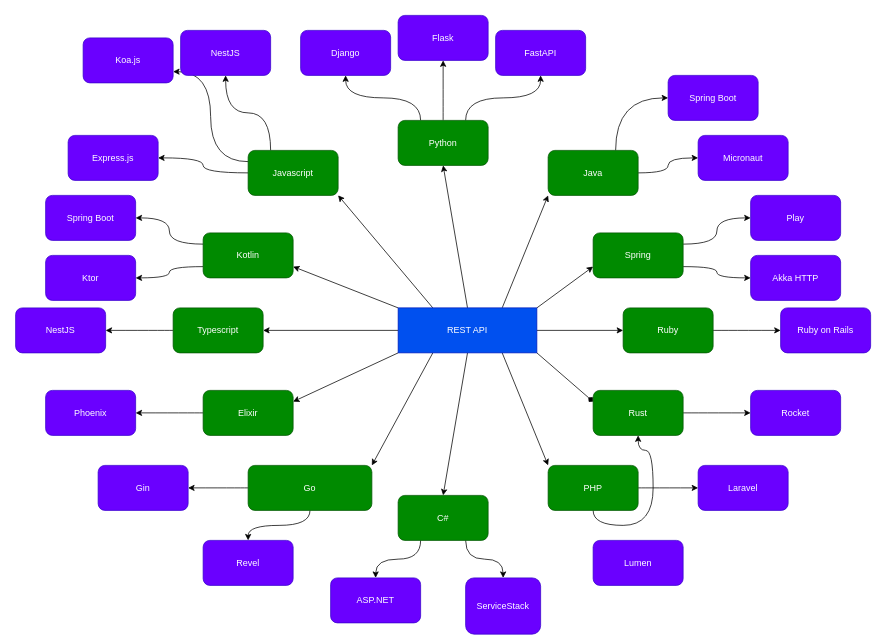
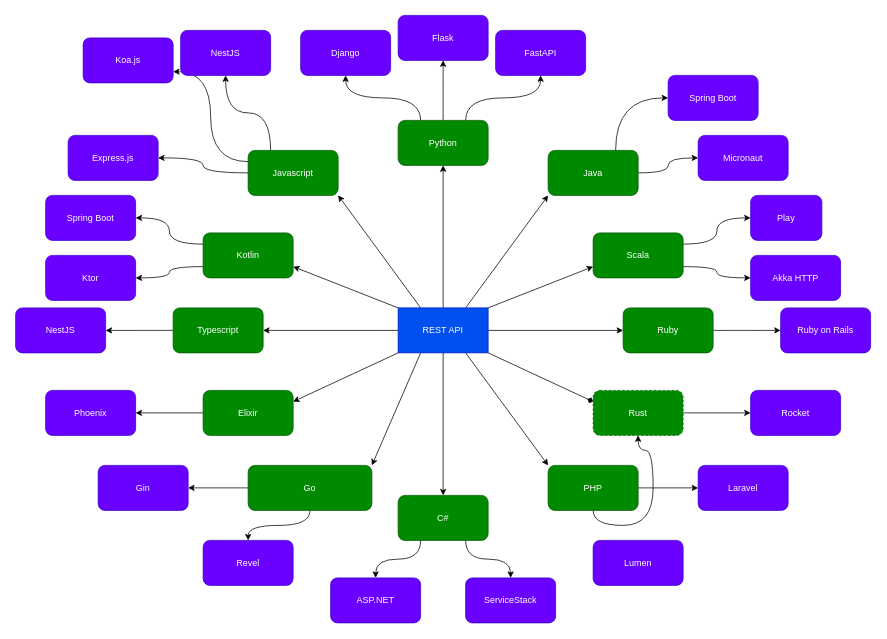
node "Play": size 90x45 -> 71x45
node "Spring": label "Spring" -> "Scala"
node "REST API": size 139x45 -> 90x45
node "Rust": style solid -> dashed
node "ServiceStack": size 75x56 -> 90x45
